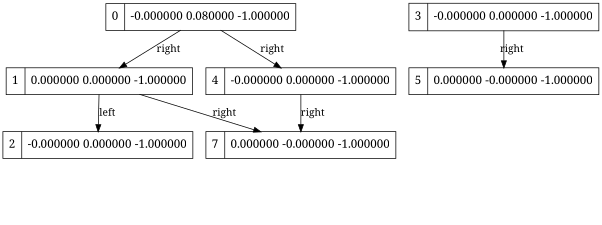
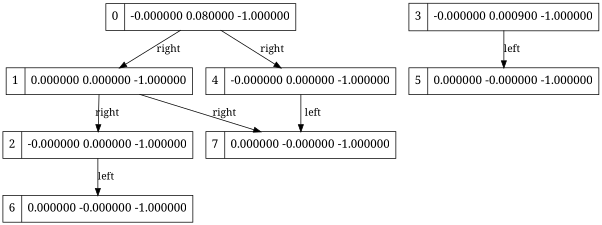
node "3": text "-0.000000 0.000000 -1.000000" -> "-0.000000 0.000900 -1.000000"
edge "3" -> "5": label "right" -> "left"
edge "1" -> "2": label "left" -> "right"
edge "4" -> "7": label "right" -> "left"
node "6": added
